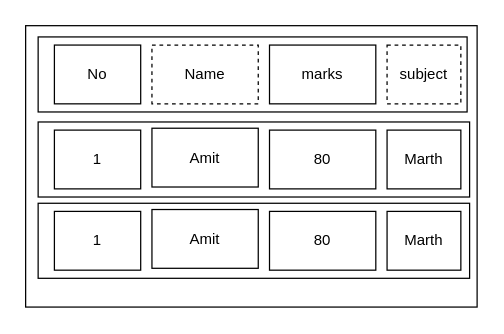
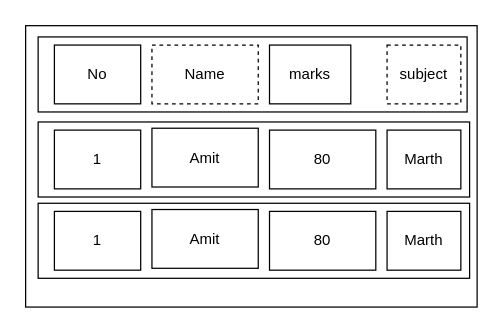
node "marks": size 106x59 -> 81x59
